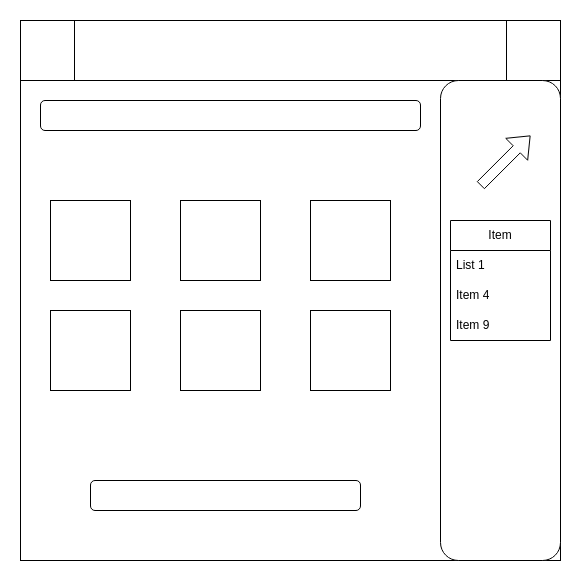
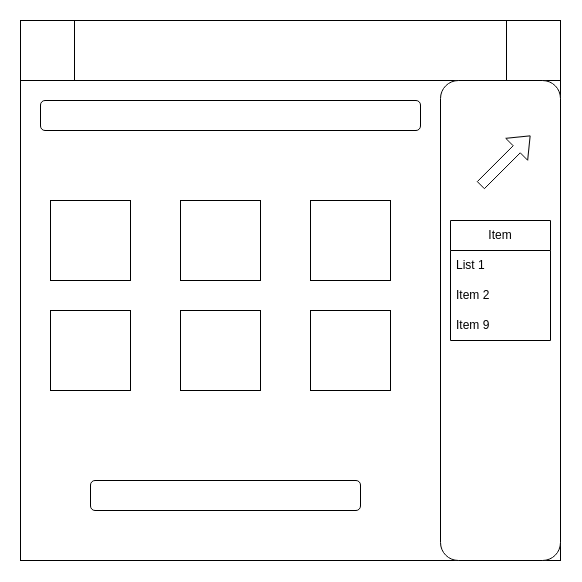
node "Item 4": label "Item 4" -> "Item 2"
